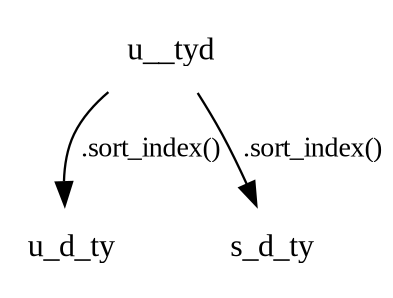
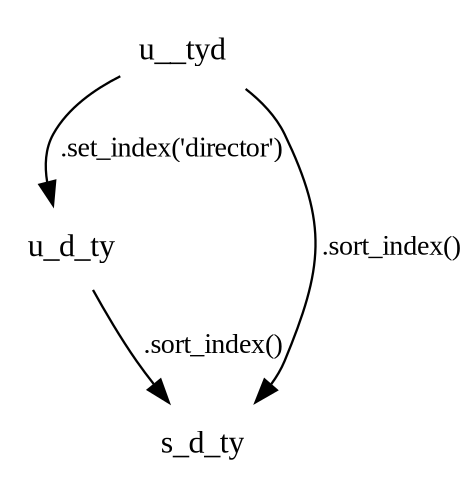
edge "u__tyd" -> "u_d_ty": label " .sort_index()" -> " .set_index('director')"
edge "u_d_ty" -> "s_d_ty": added, label ".sort_index()"
